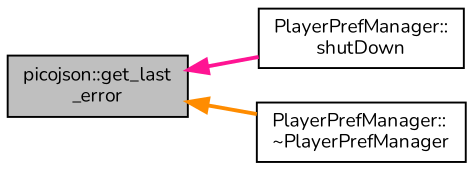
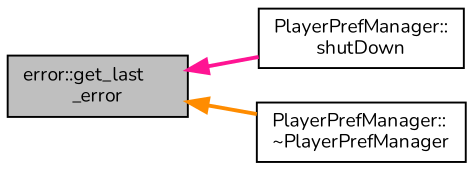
node "picojson::get_last _error": label "picojson::get_last _error" -> "error::get_last _error"
